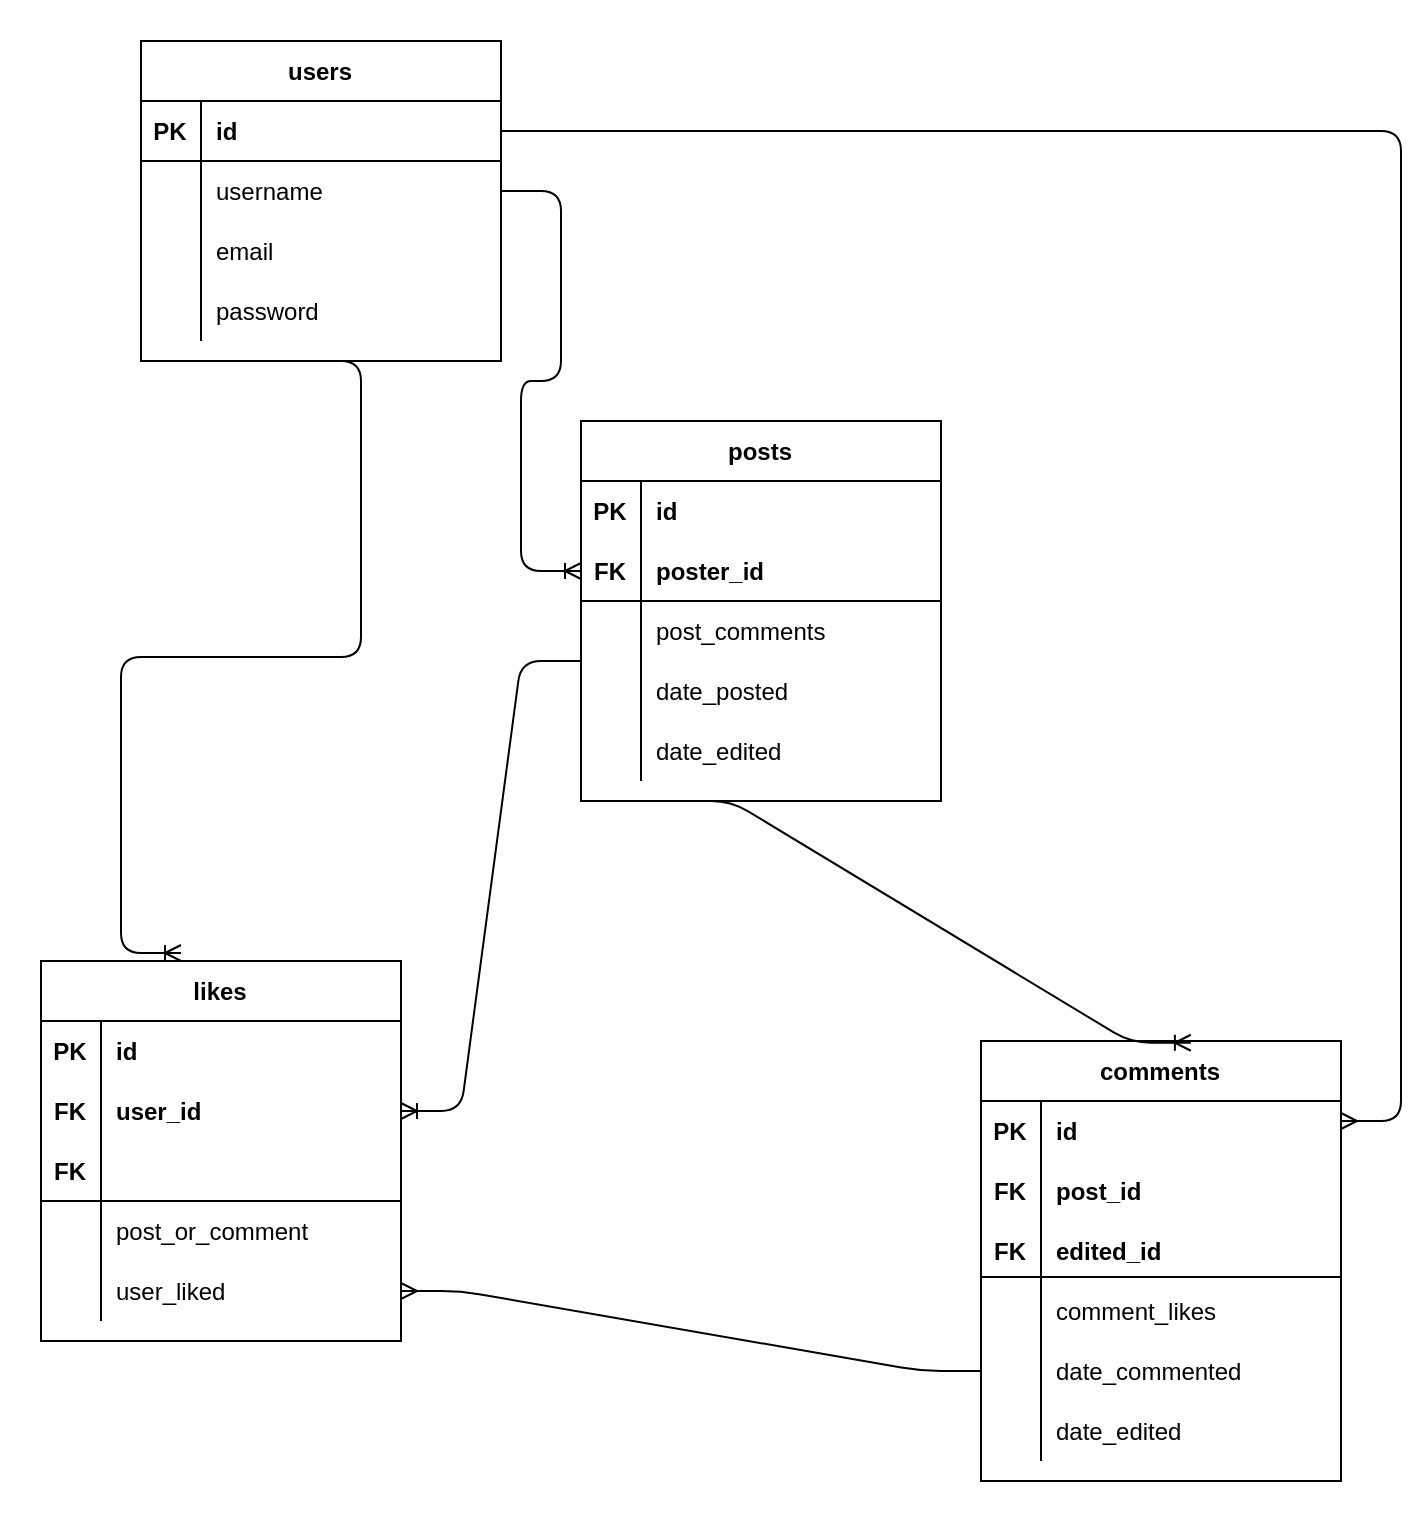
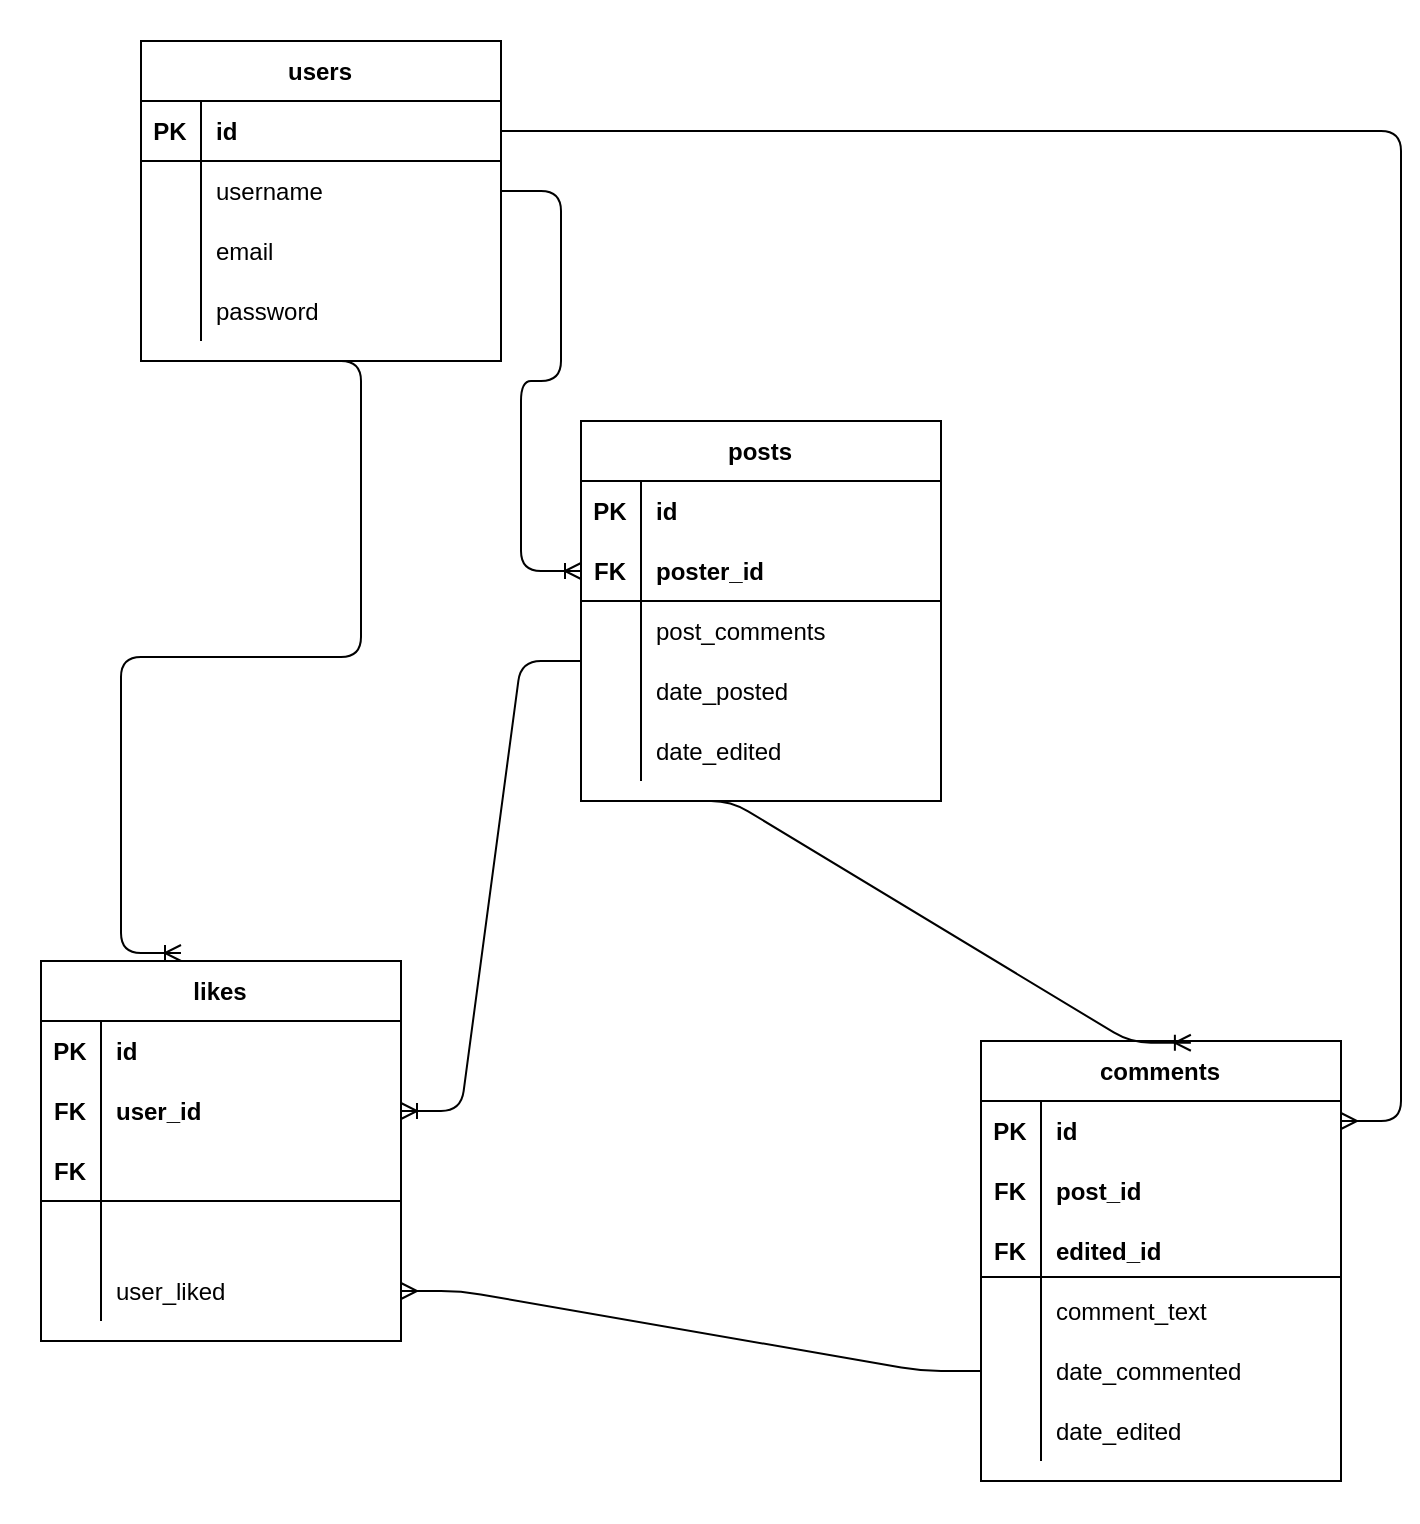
node "post_or_comment": removed
node "comment_likes": label "comment_likes" -> "comment_text"
